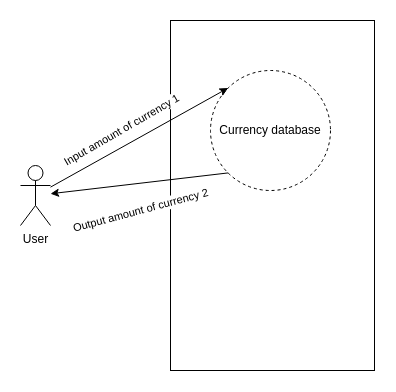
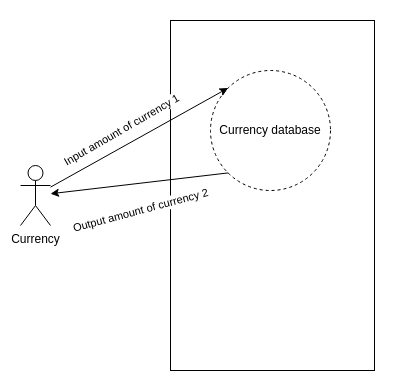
node "User": label "User" -> "Currency"
